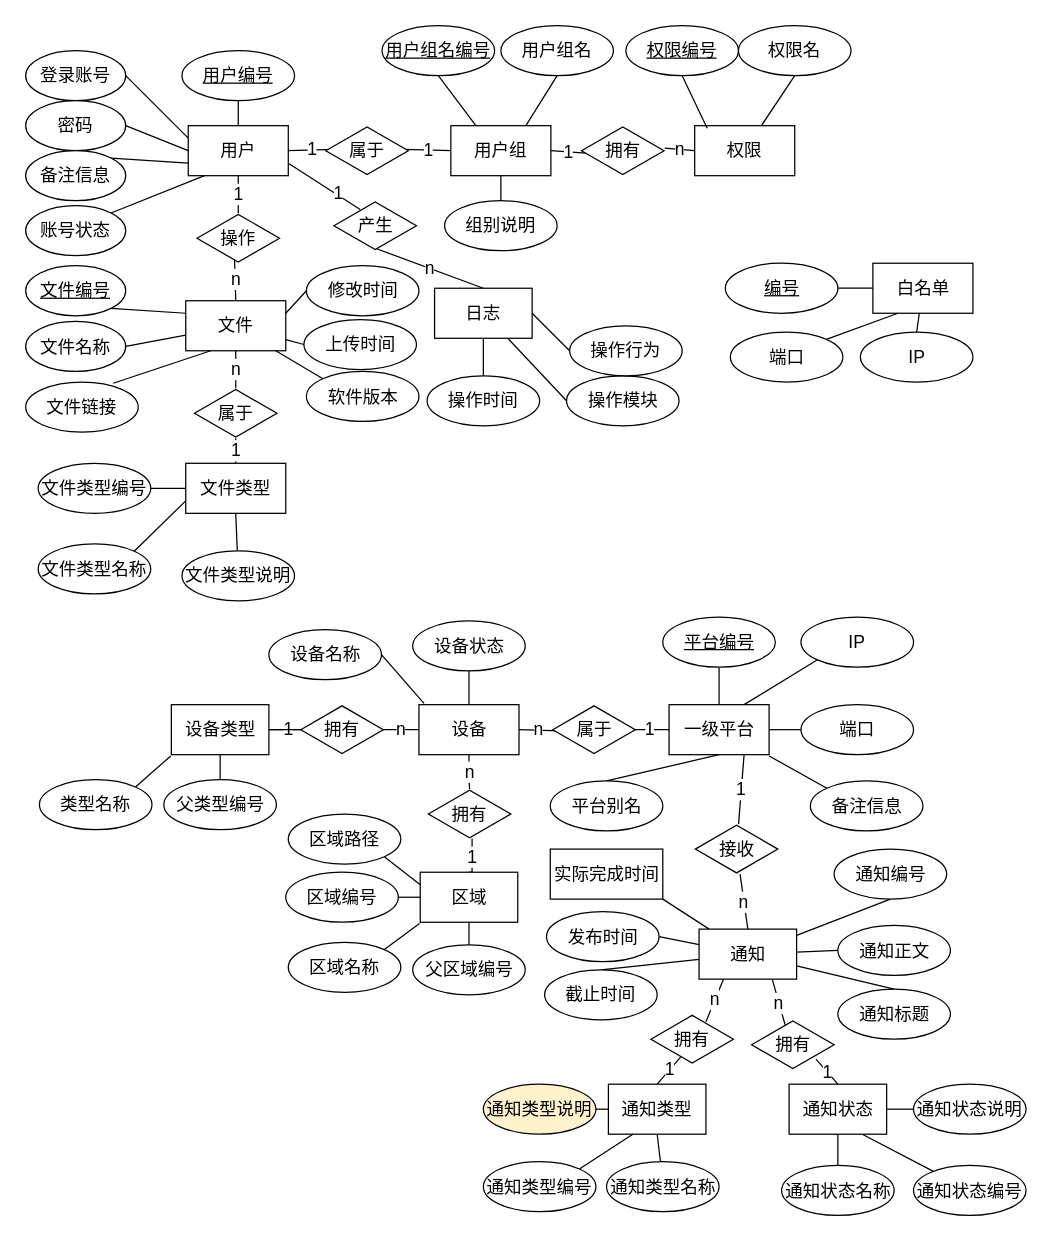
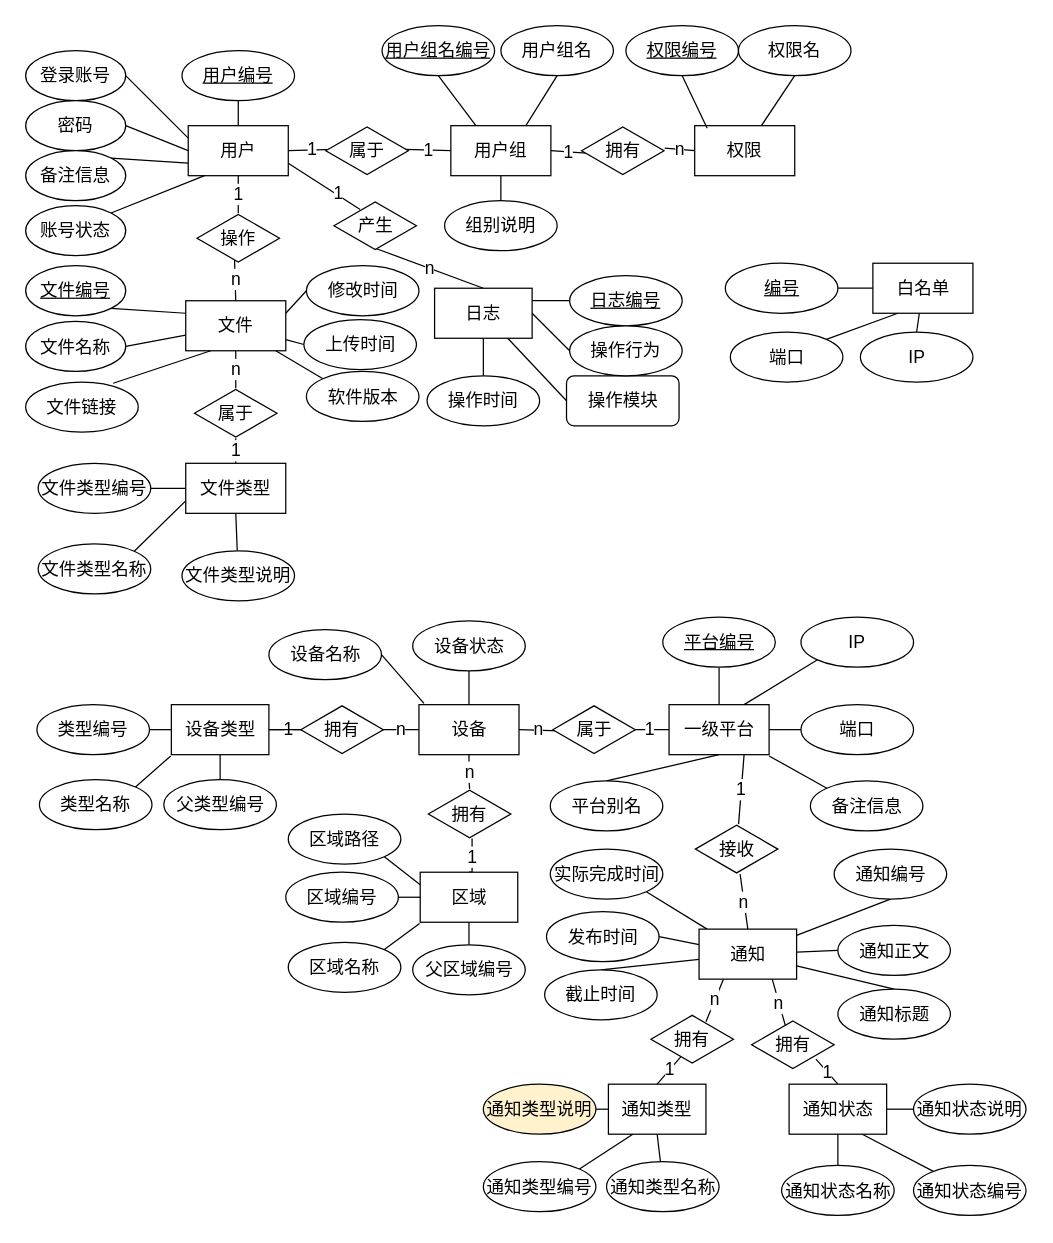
edge "日志编号" -- "日志": added
node "日志编号": added
node "操作模块": shape ellipse -> rounded rectangle
node "类型编号": added
edge "类型编号" -- "设备类型": added
node "实际完成时间": shape rectangle -> ellipse
